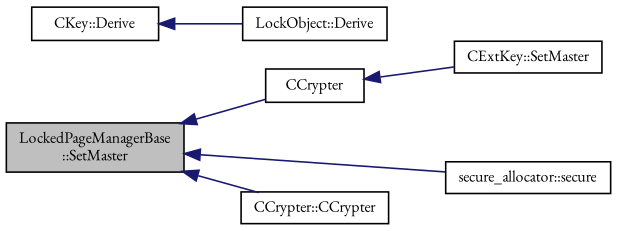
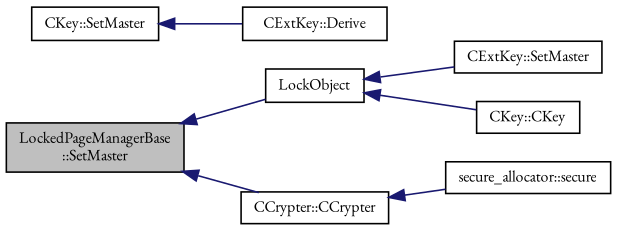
node "CKey::Derive": label "CKey::Derive" -> "CKey::SetMaster"
node "LockObject::Derive": label "LockObject::Derive" -> "CExtKey::Derive"
node "CCrypter": label "CCrypter" -> "LockObject"
node "CKey::CKey": added
edge "secure_allocator::secure" -> "LockedPageManagerBase ::SetMaster": now "secure_allocator::secure" -> "CCrypter::CCrypter"
